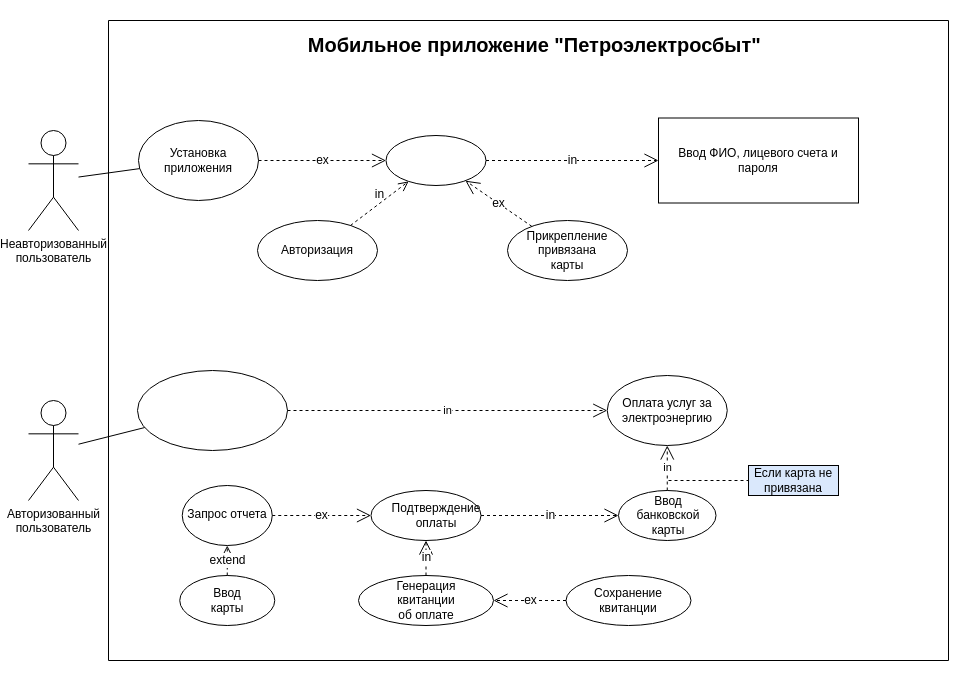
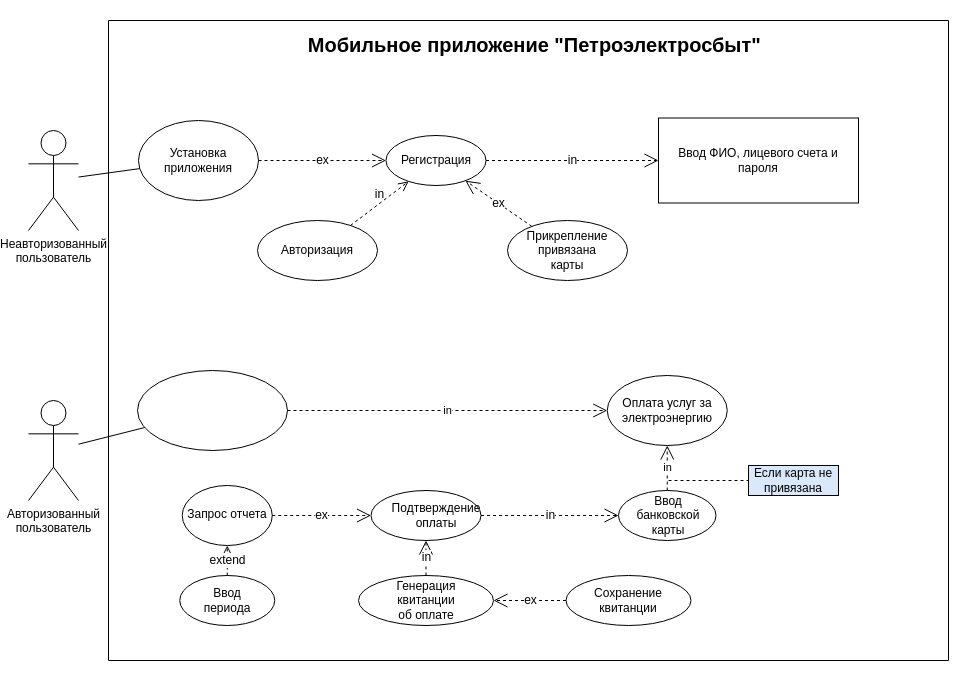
node "Регистрация": added
node "Ввод карты": label "Ввод карты" -> "Ввод периода"
